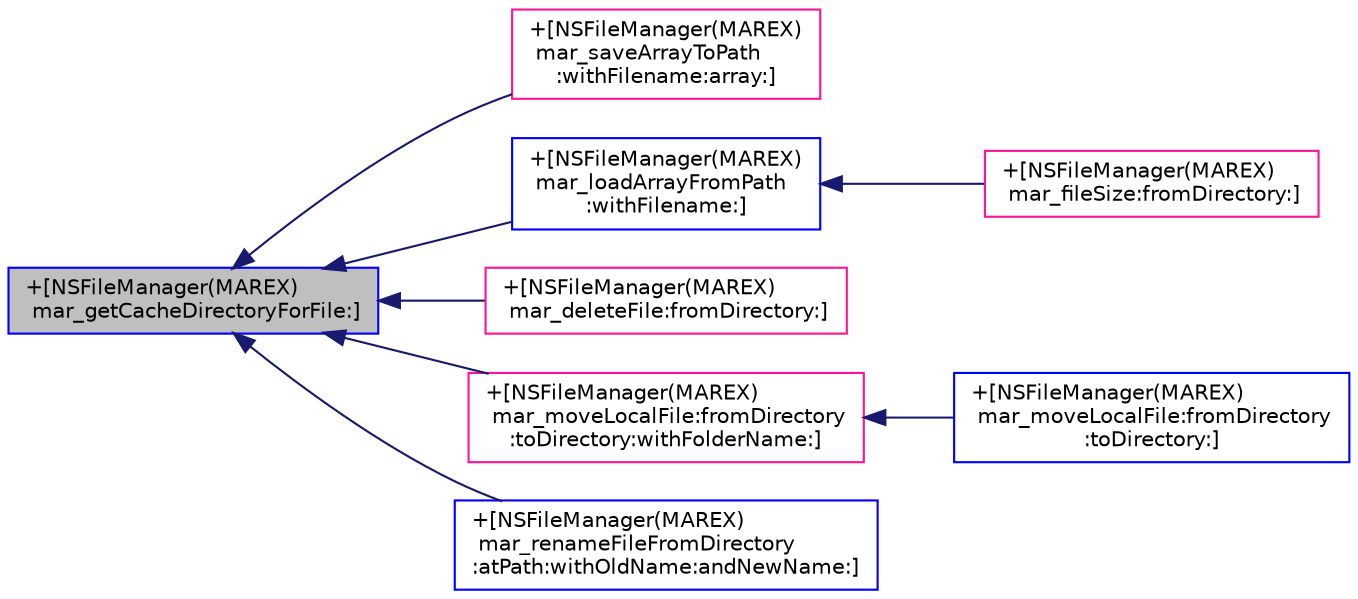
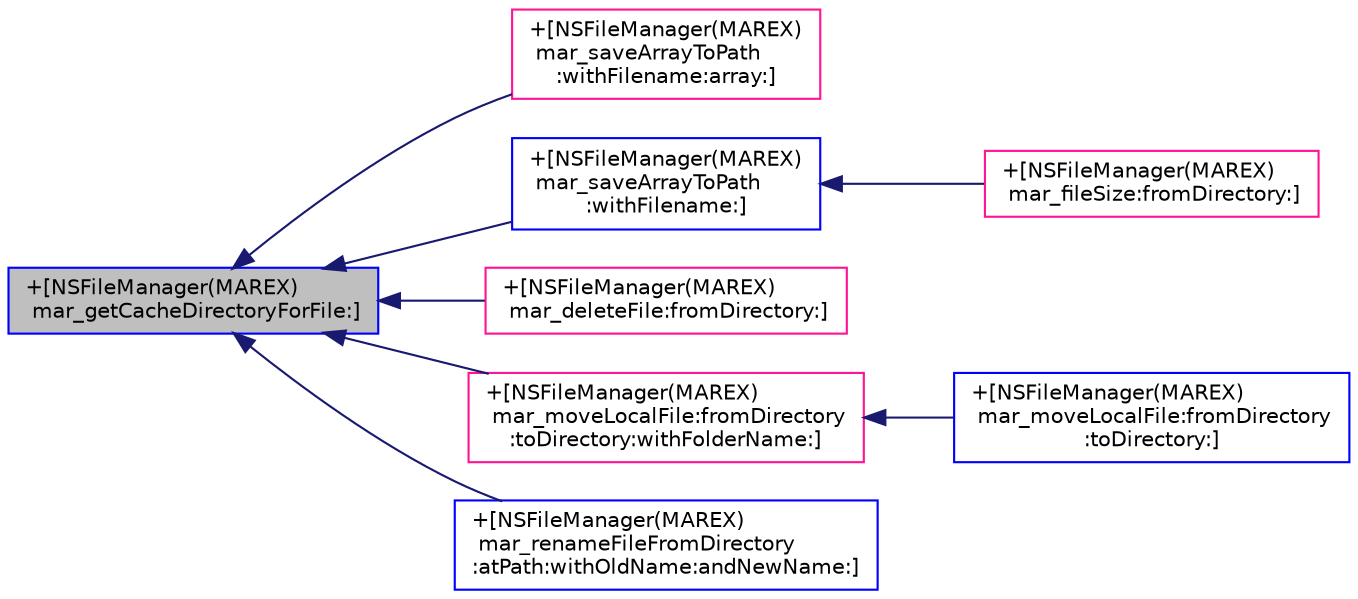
node "+[NSFileManager(MAREX) mar_loadArrayFromPath :withFilename:]": label "+[NSFileManager(MAREX) mar_loadArrayFromPath :withFilename:]" -> "+[NSFileManager(MAREX) mar_saveArrayToPath :withFilename:]"
